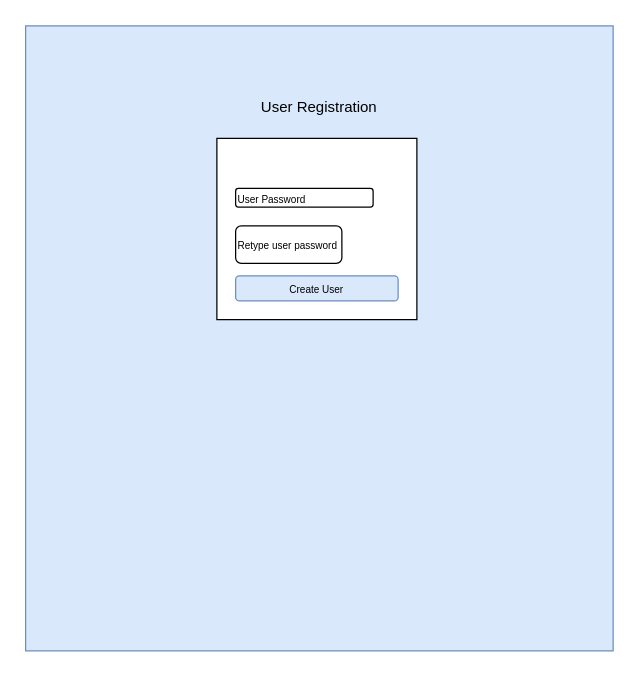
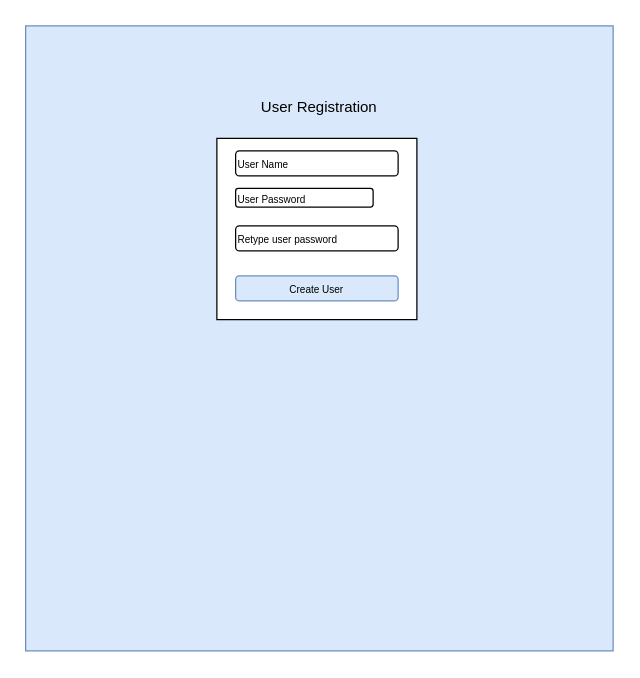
node "User Name": added
node "Retype user password": size 106x38 -> 163x25
